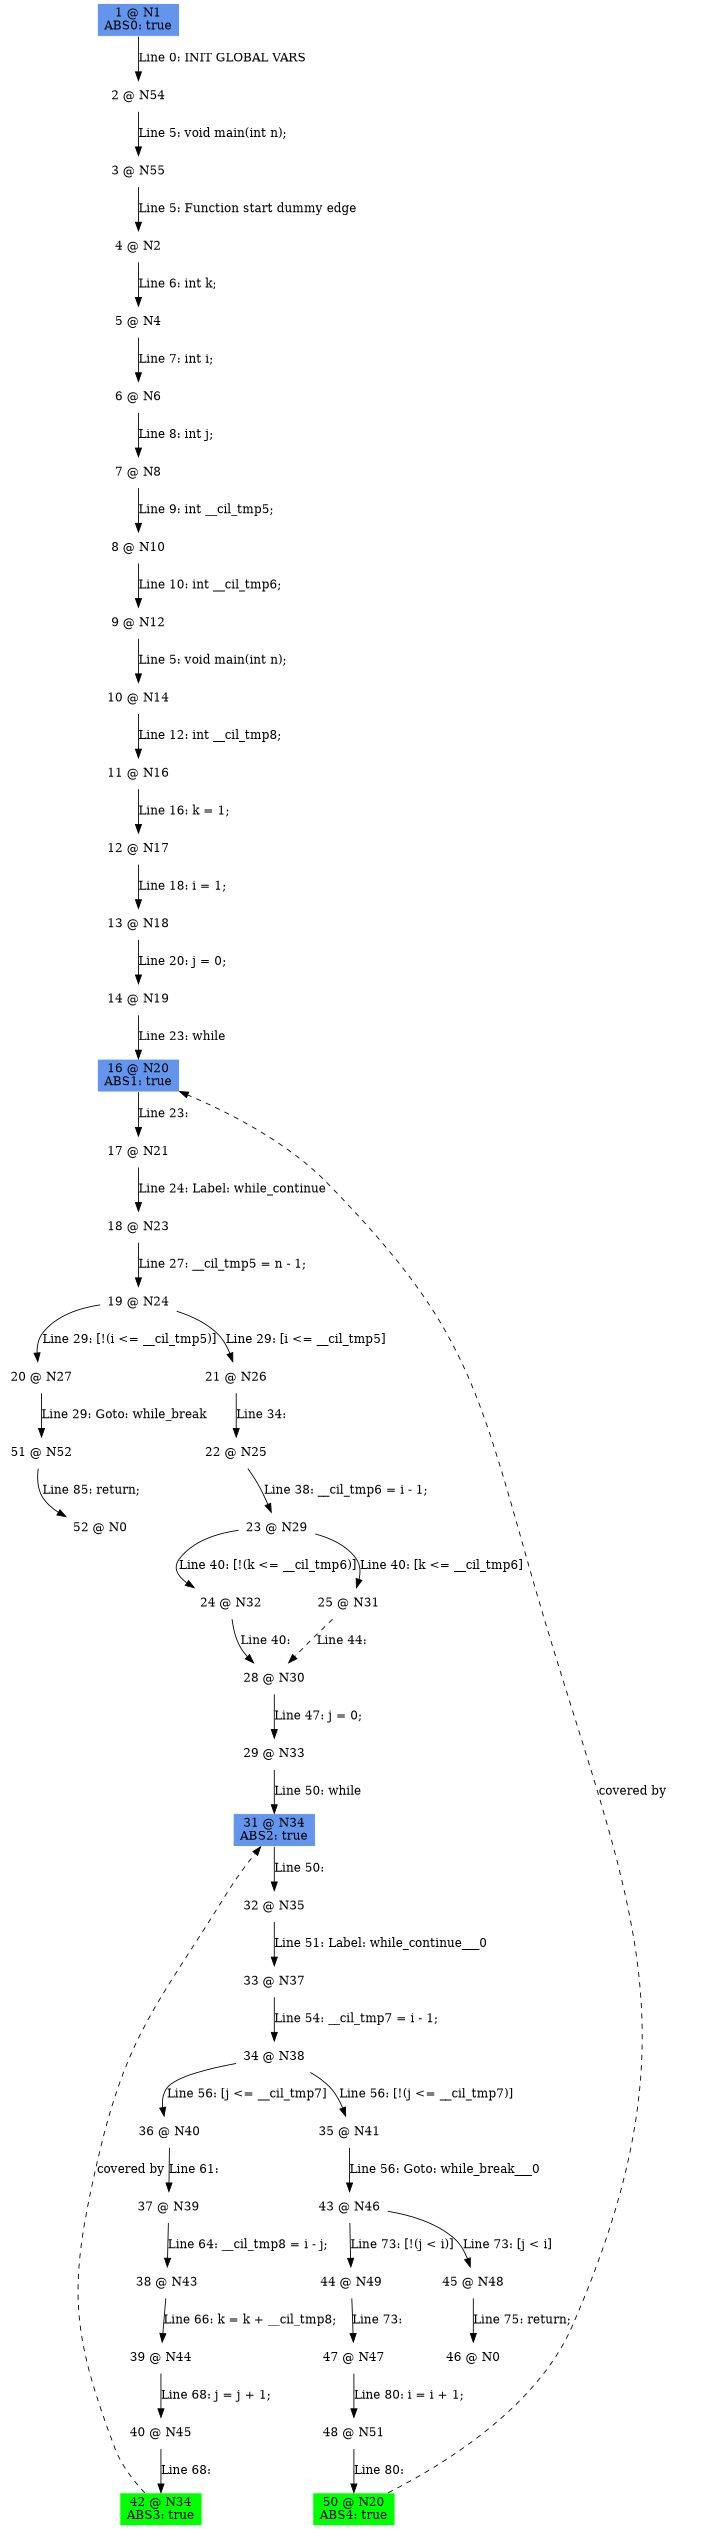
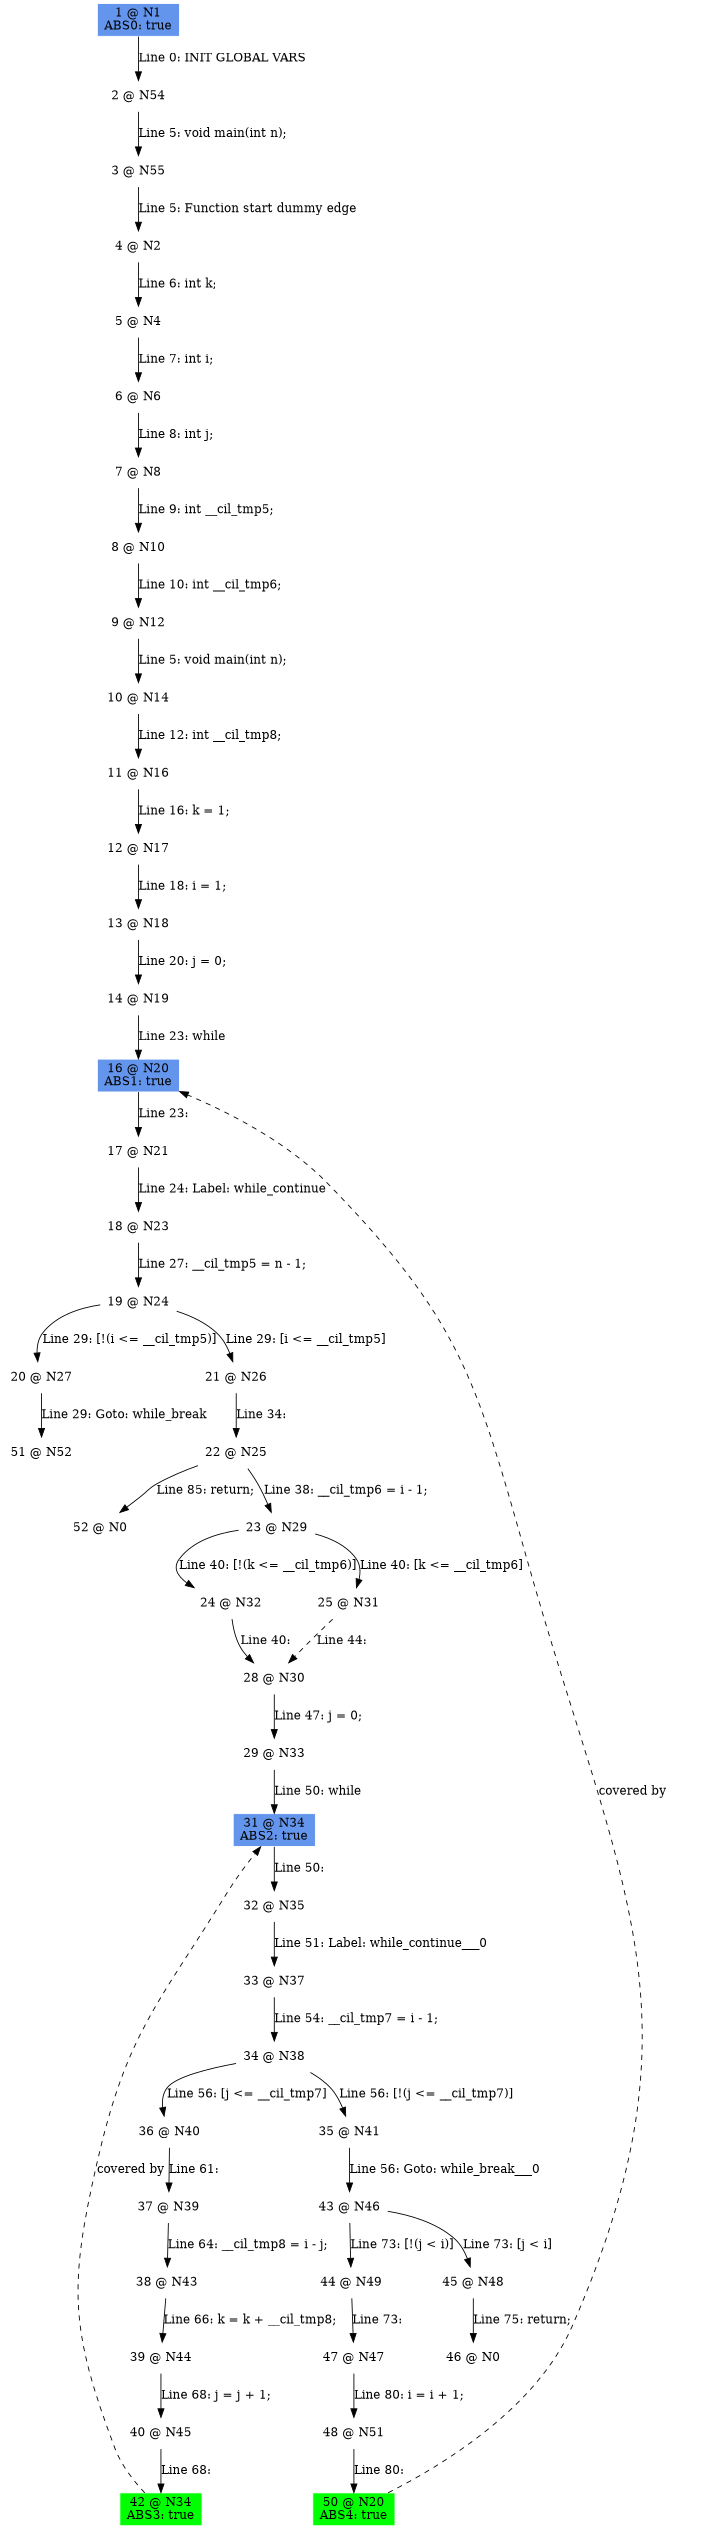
edge "51 @ N52" -> "52 @ N0": now "22 @ N25" -> "52 @ N0"
